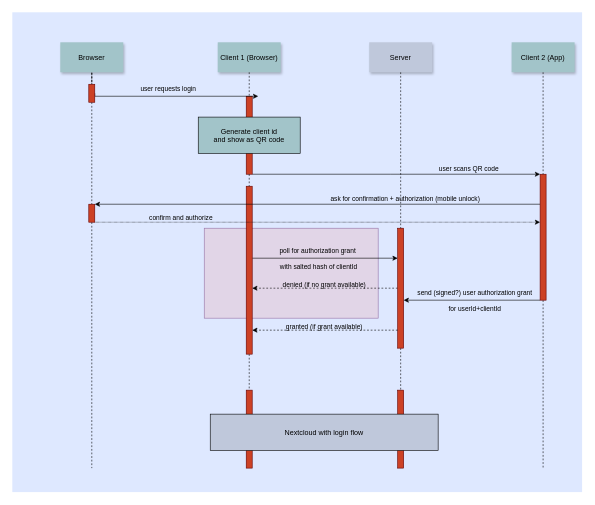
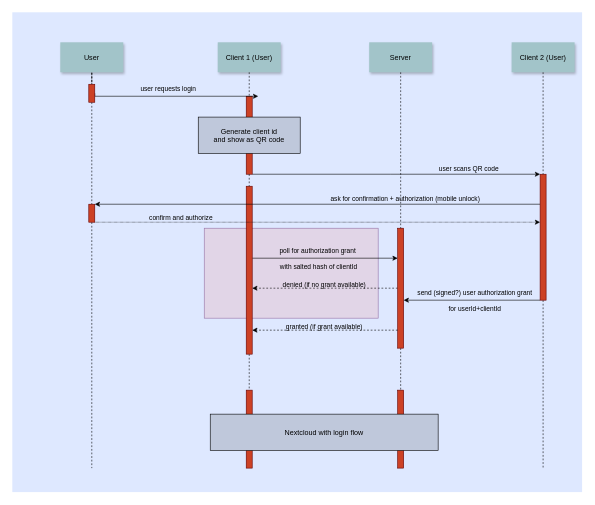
node "Server": fillcolor #bfc8db -> #a2c4c9
node "Browser": label "Browser" -> "User"
node "Client 1 (Browser)": label "Client 1 (Browser)" -> "Client 1 (User)"
node "Client 2 (App)": label "Client 2 (App)" -> "Client 2 (User)"
node "Generate client id and show as QR code": fillcolor #a2c4c9 -> #bfc8db
